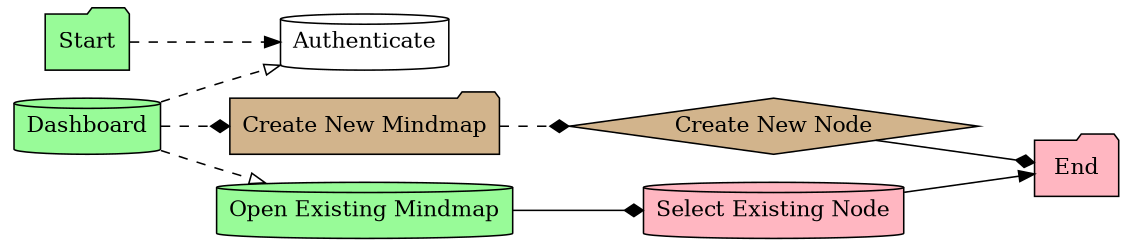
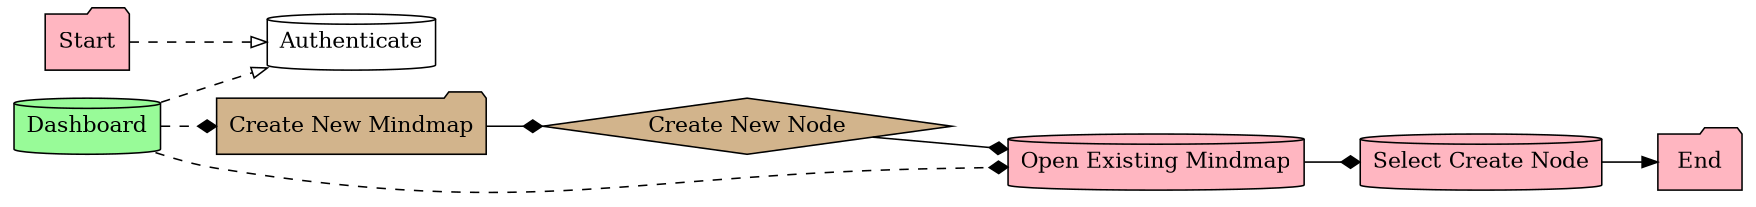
node "Start": fillcolor palegreen -> lightpink
edge "Start" -> "Authenticate": arrowhead normal -> onormal
edge "Create New Mindmap" -> "Create New Node": style dashed -> solid
edge "Create New Node" -> "End": now "Create New Node" -> "Open Existing Mindmap"
edge "Dashboard" -> "Open Existing Mindmap": arrowhead onormal -> diamond
node "Open Existing Mindmap": fillcolor palegreen -> lightpink
node "Select Existing Node": label "Select Existing Node" -> "Select Create Node"
